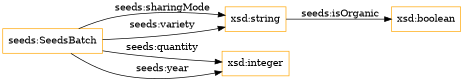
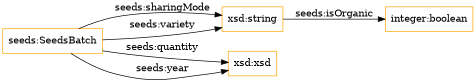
node "xsd:boolean": label "xsd:boolean" -> "integer:boolean"
node "xsd:integer": label "xsd:integer" -> "xsd:xsd"
